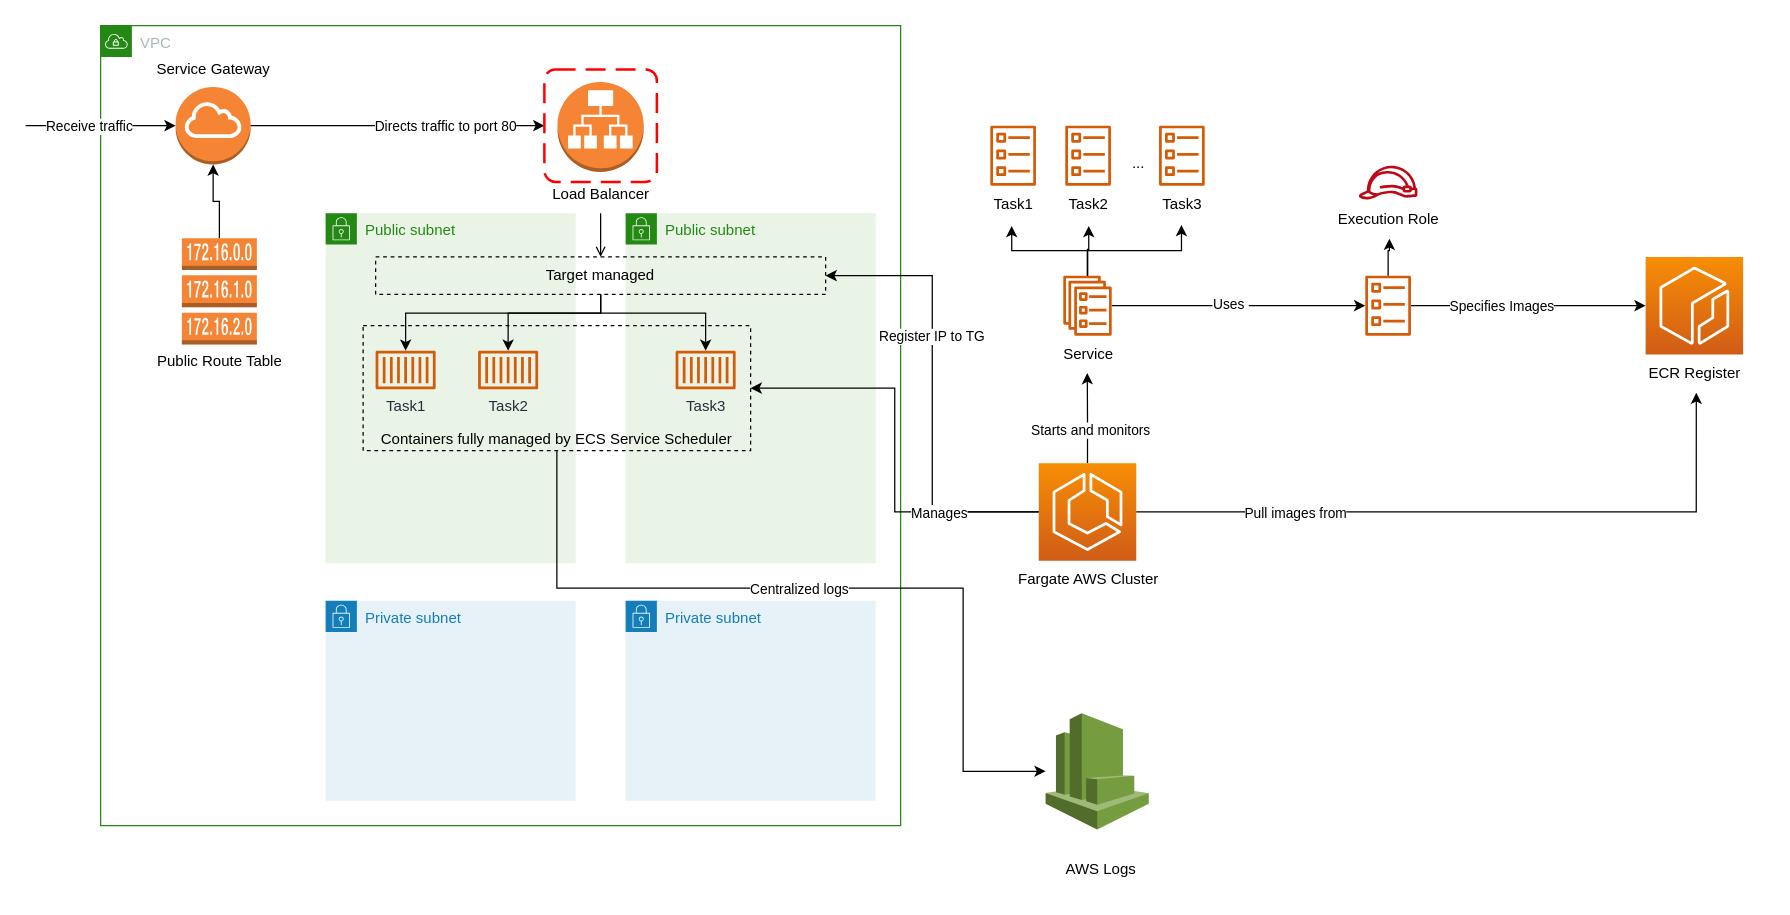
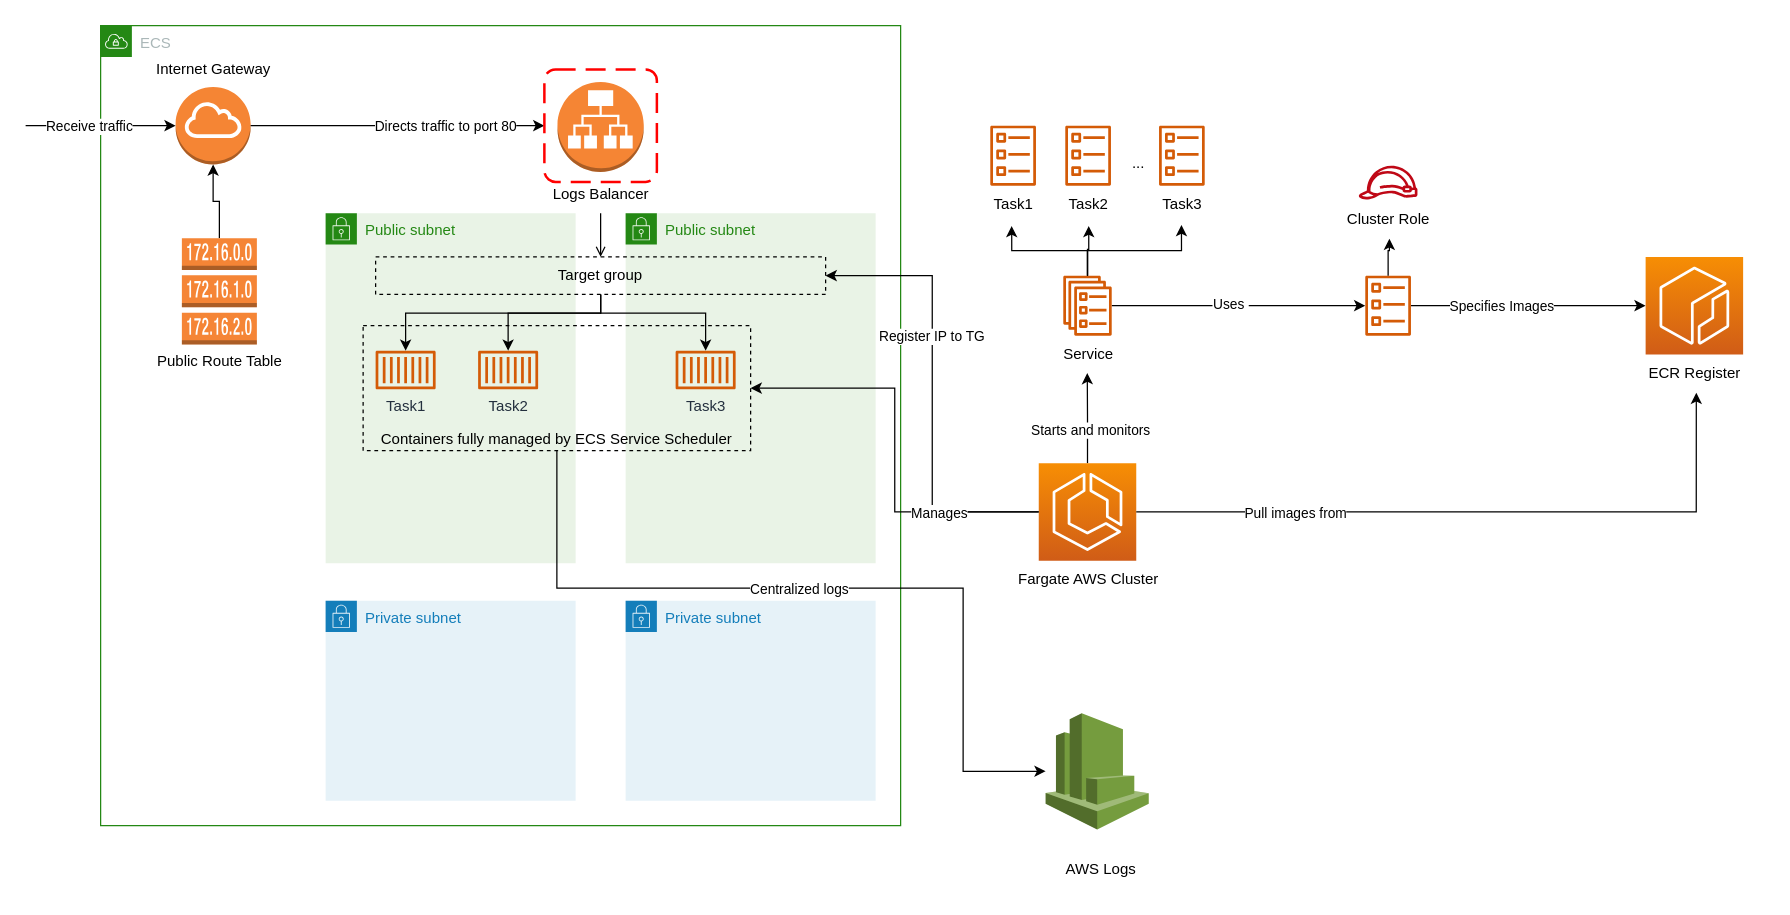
node "VPC": label "VPC" -> "ECS"
node "Service Gateway": label "Service Gateway" -> "Internet Gateway"
node "Load Balancer": label "Load Balancer" -> "Logs Balancer"
node "Execution Role": label "Execution Role" -> "Cluster Role"
node "Target managed": label "Target managed" -> "Target group"
